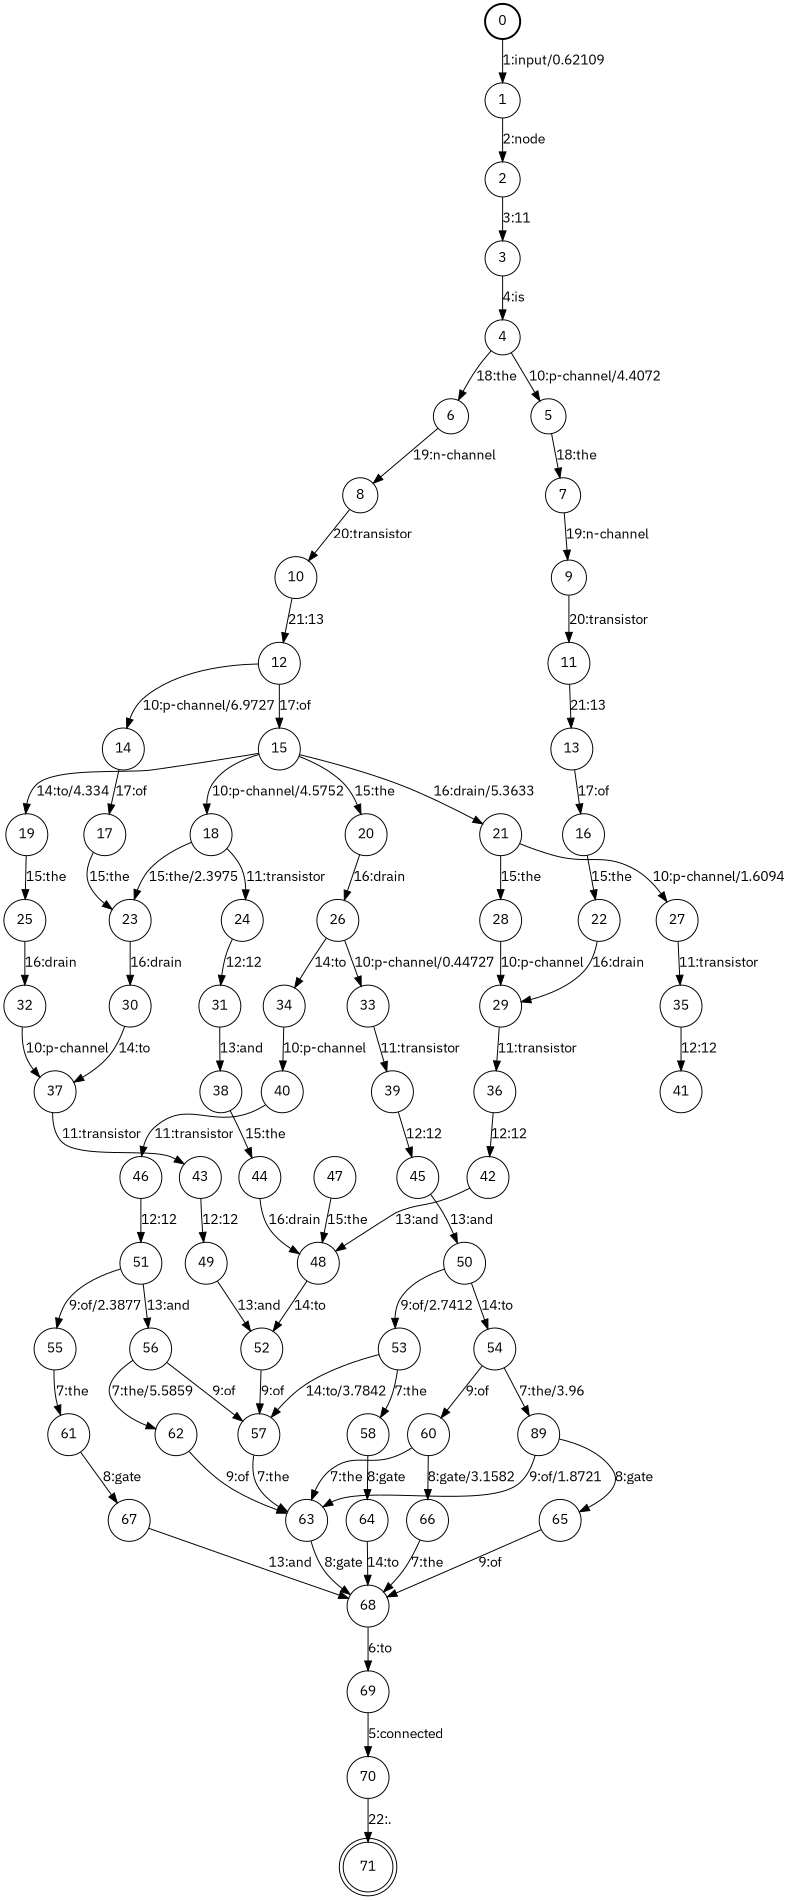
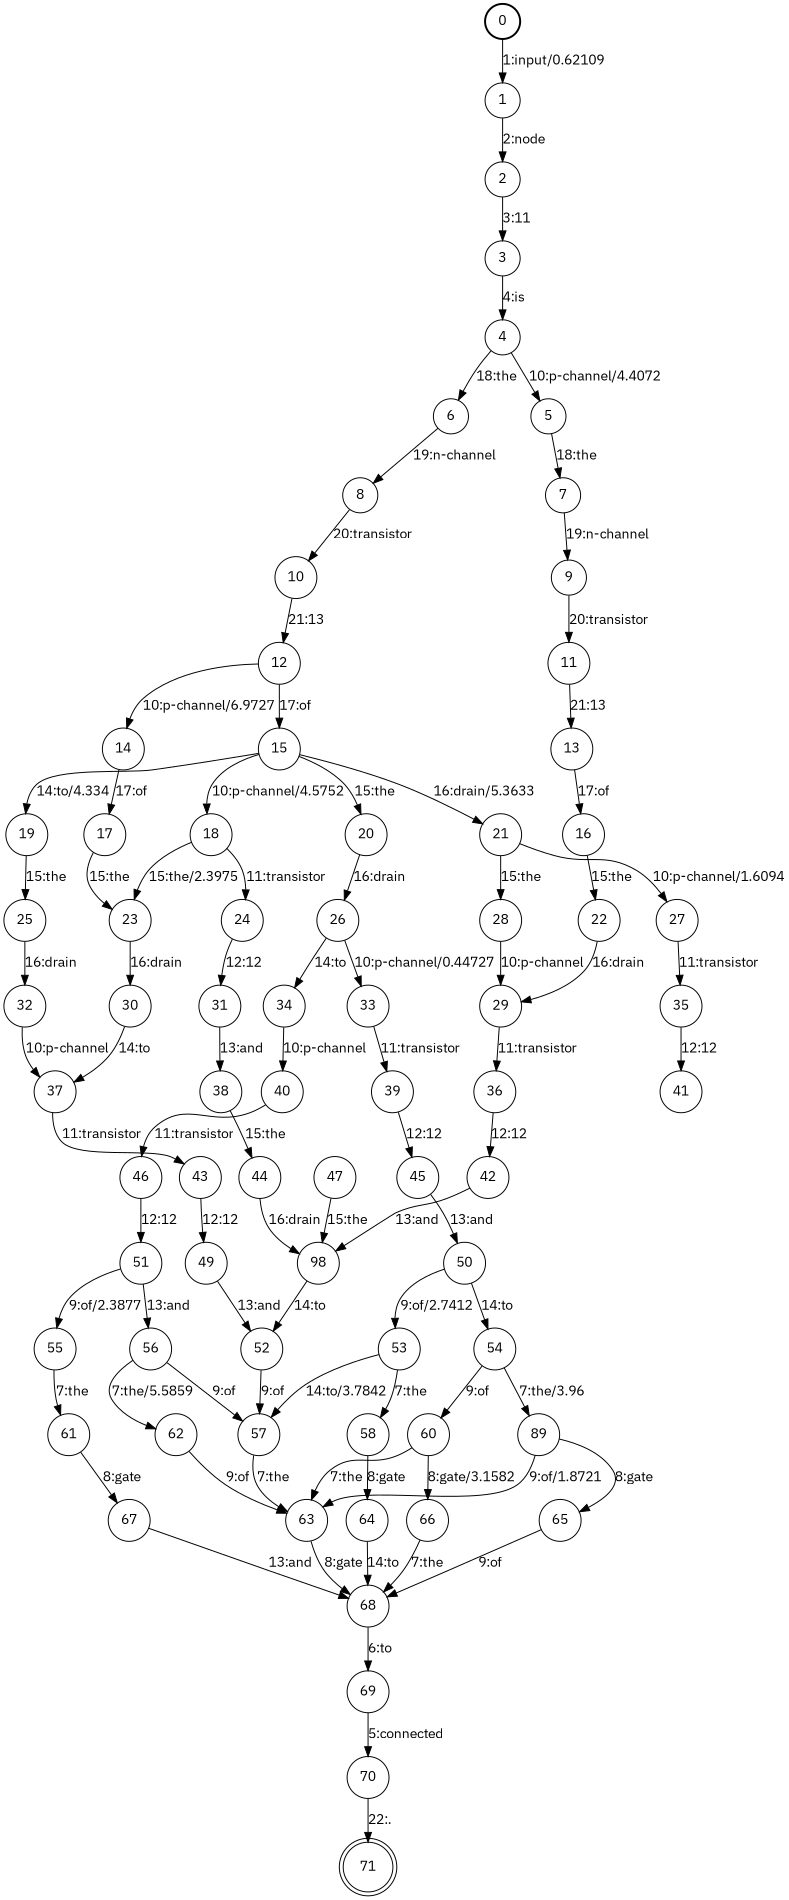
node "48": label "48" -> "98"
